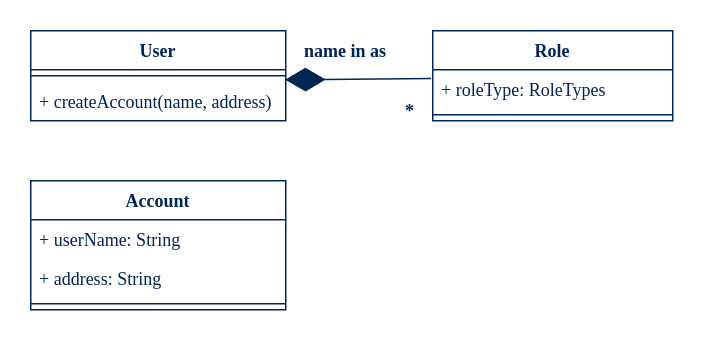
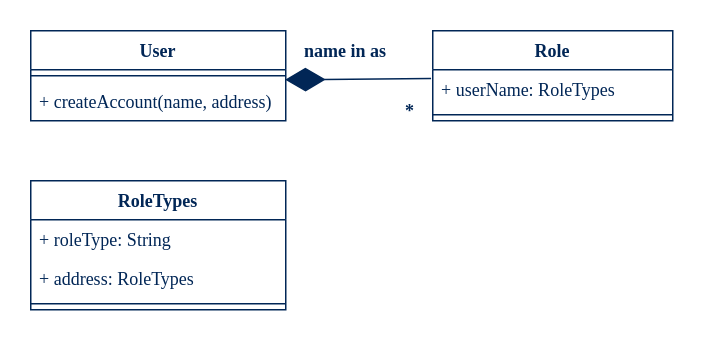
node "+ roleType: RoleTypes": label "+ roleType: RoleTypes" -> "+ userName: RoleTypes"
node "Account": label "Account" -> "RoleTypes"
node "+ userName: String": label "+ userName: String" -> "+ roleType: String"
node "+ address: String": label "+ address: String" -> "+ address: RoleTypes"
